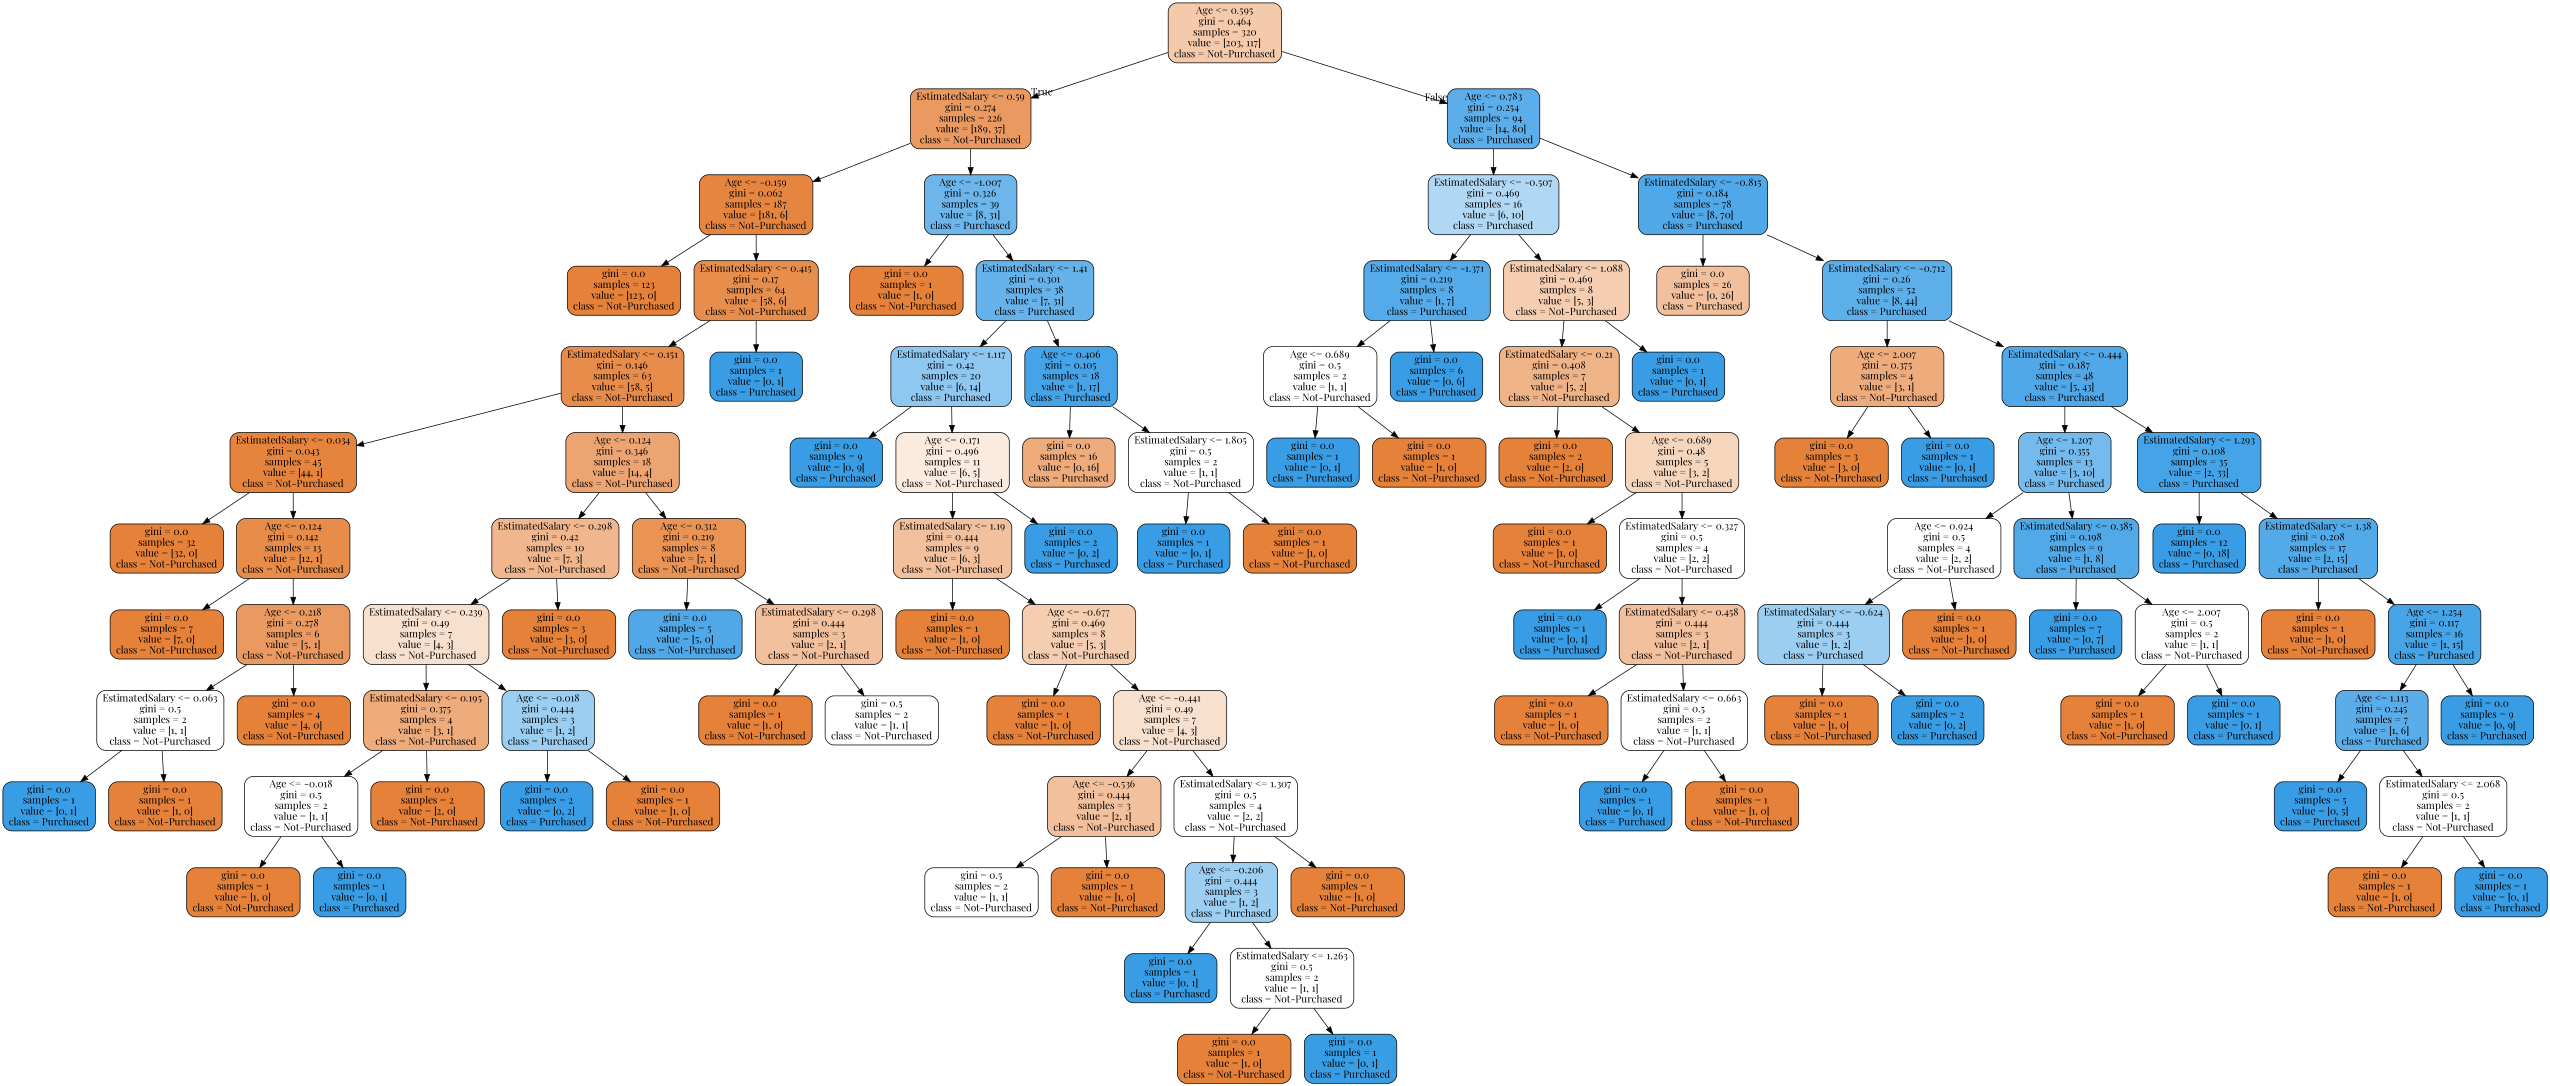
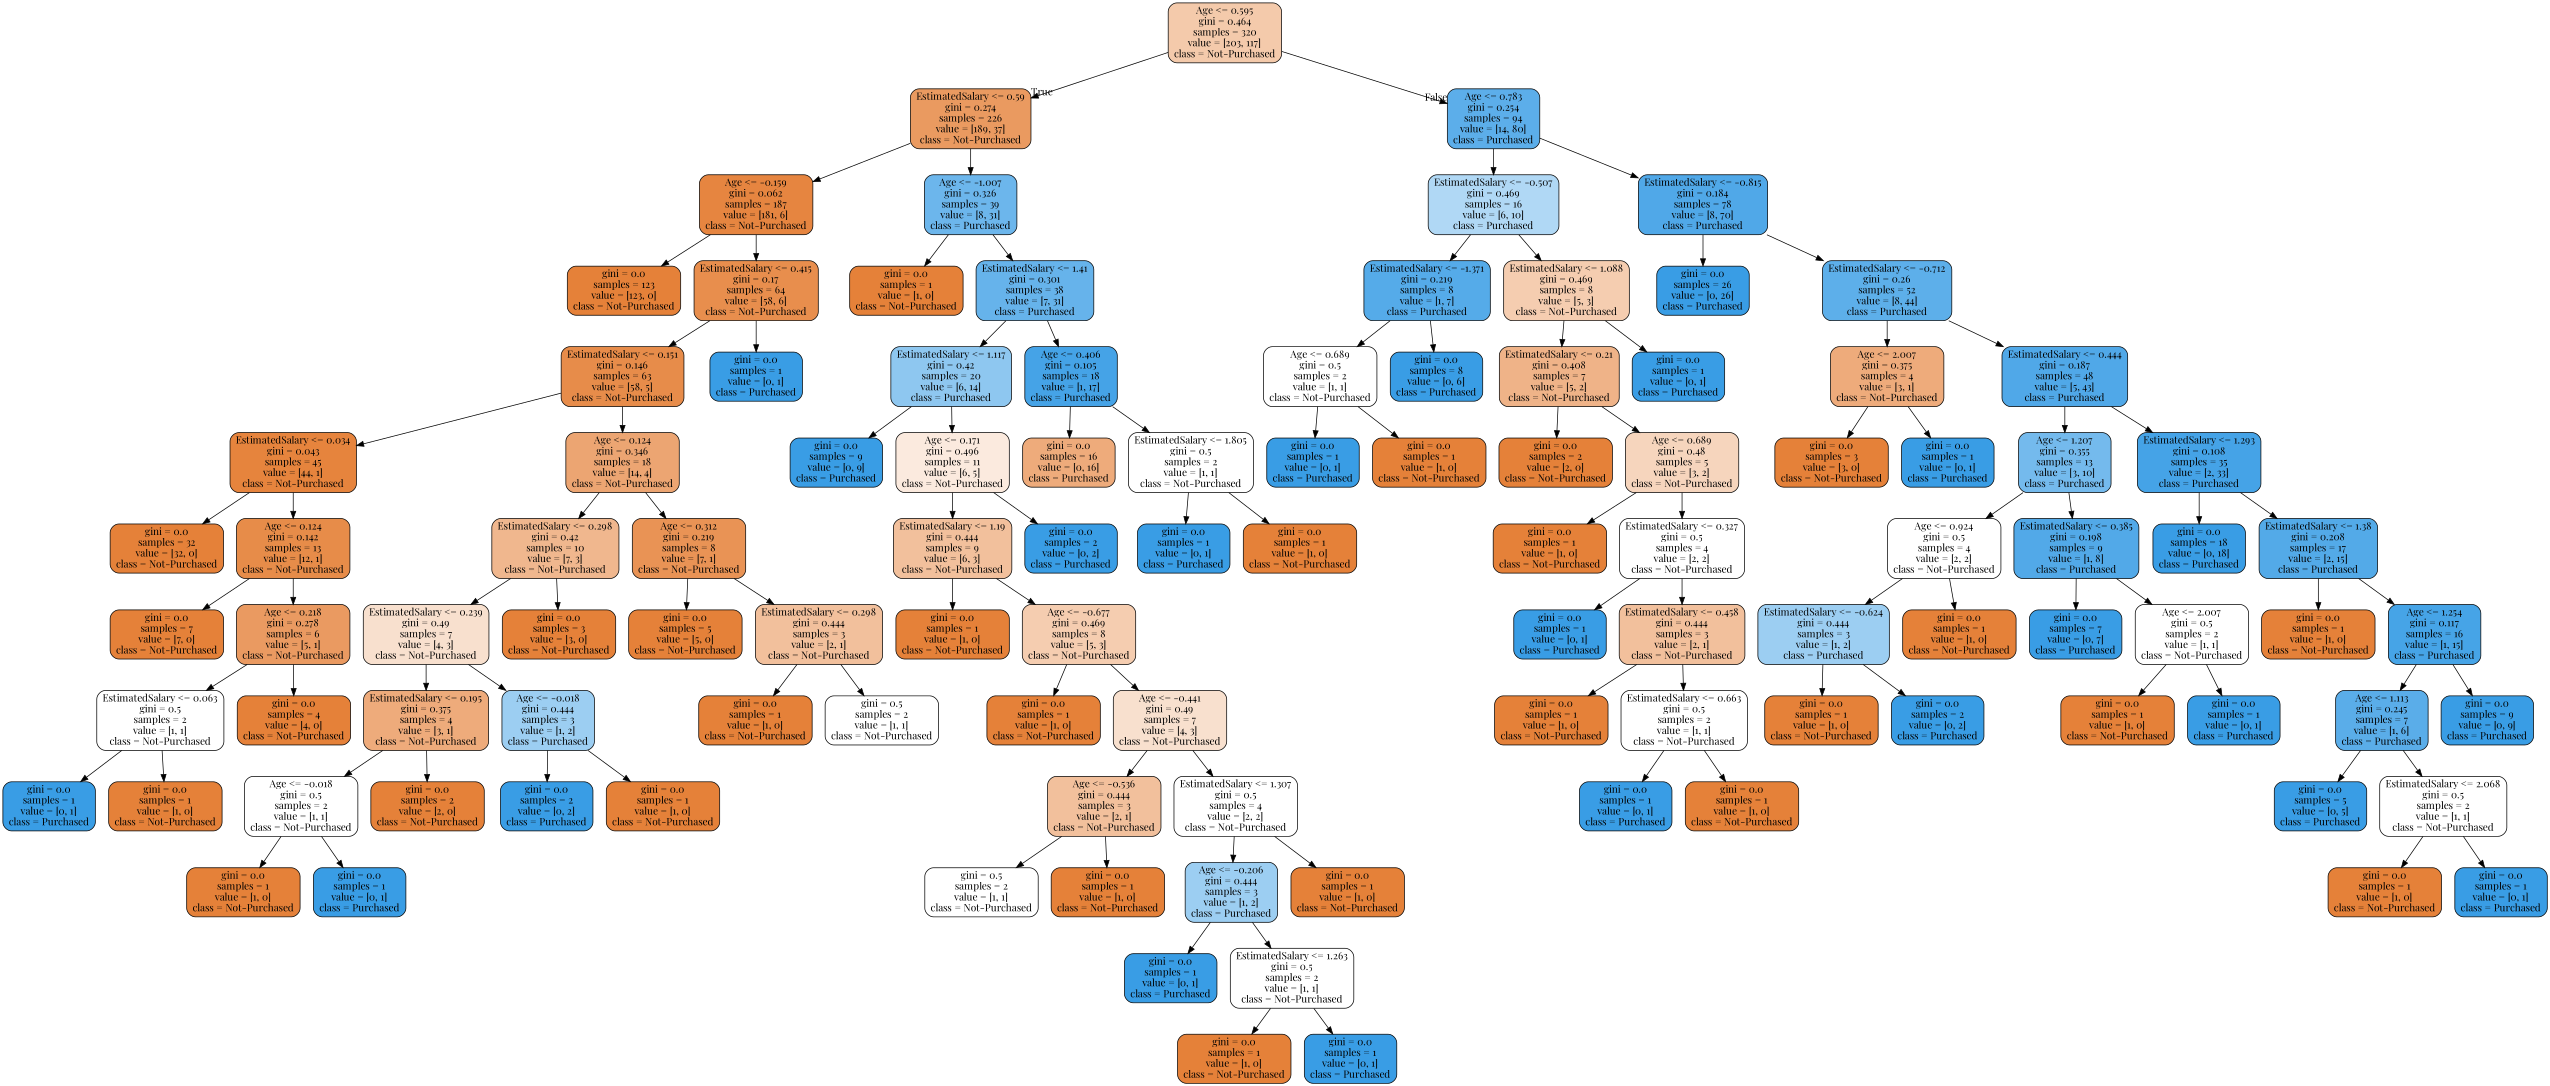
node "gini = 0.0 samples = 26 value = [0, 26] class = Purchased": fillcolor #f2c09c -> #399de5
node "gini = 0.0 samples = 6 value = [0, 6] class = Purchased": label "gini = 0.0 samples = 6 value = [0, 6] class = Purchased" -> "gini = 0.0 samples = 8 value = [0, 6] class = Purchased"
node "gini = 0.0 samples = 12 value = [0, 18] class = Purchased": label "gini = 0.0 samples = 12 value = [0, 18] class = Purchased" -> "gini = 0.0 samples = 18 value = [0, 18] class = Purchased"
node "gini = 0.0 samples = 5 value = [5, 0] class = Not-Purchased": fillcolor #50a8e8 -> #e58139
